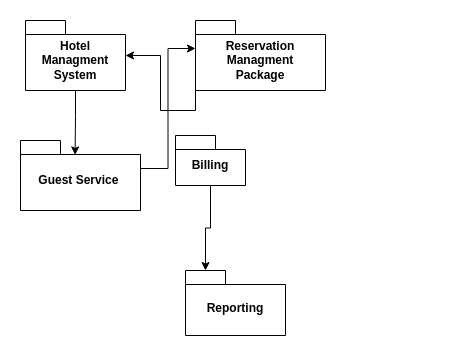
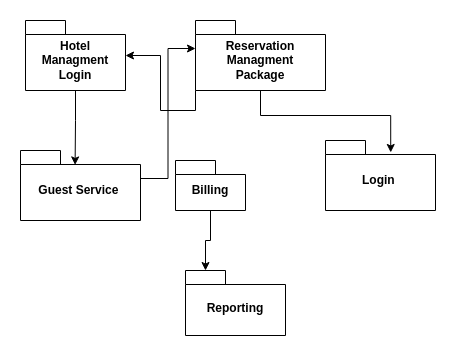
node "Hotel Managment System": label "Hotel Managment System" -> "Hotel Managment Login"
edge "Reservation Managment Package" -> "Login": added
node "Billing": moved (211, 161) -> (211, 186)
node "Guest Service": moved (81, 176) -> (81, 186)
node "Login": added
